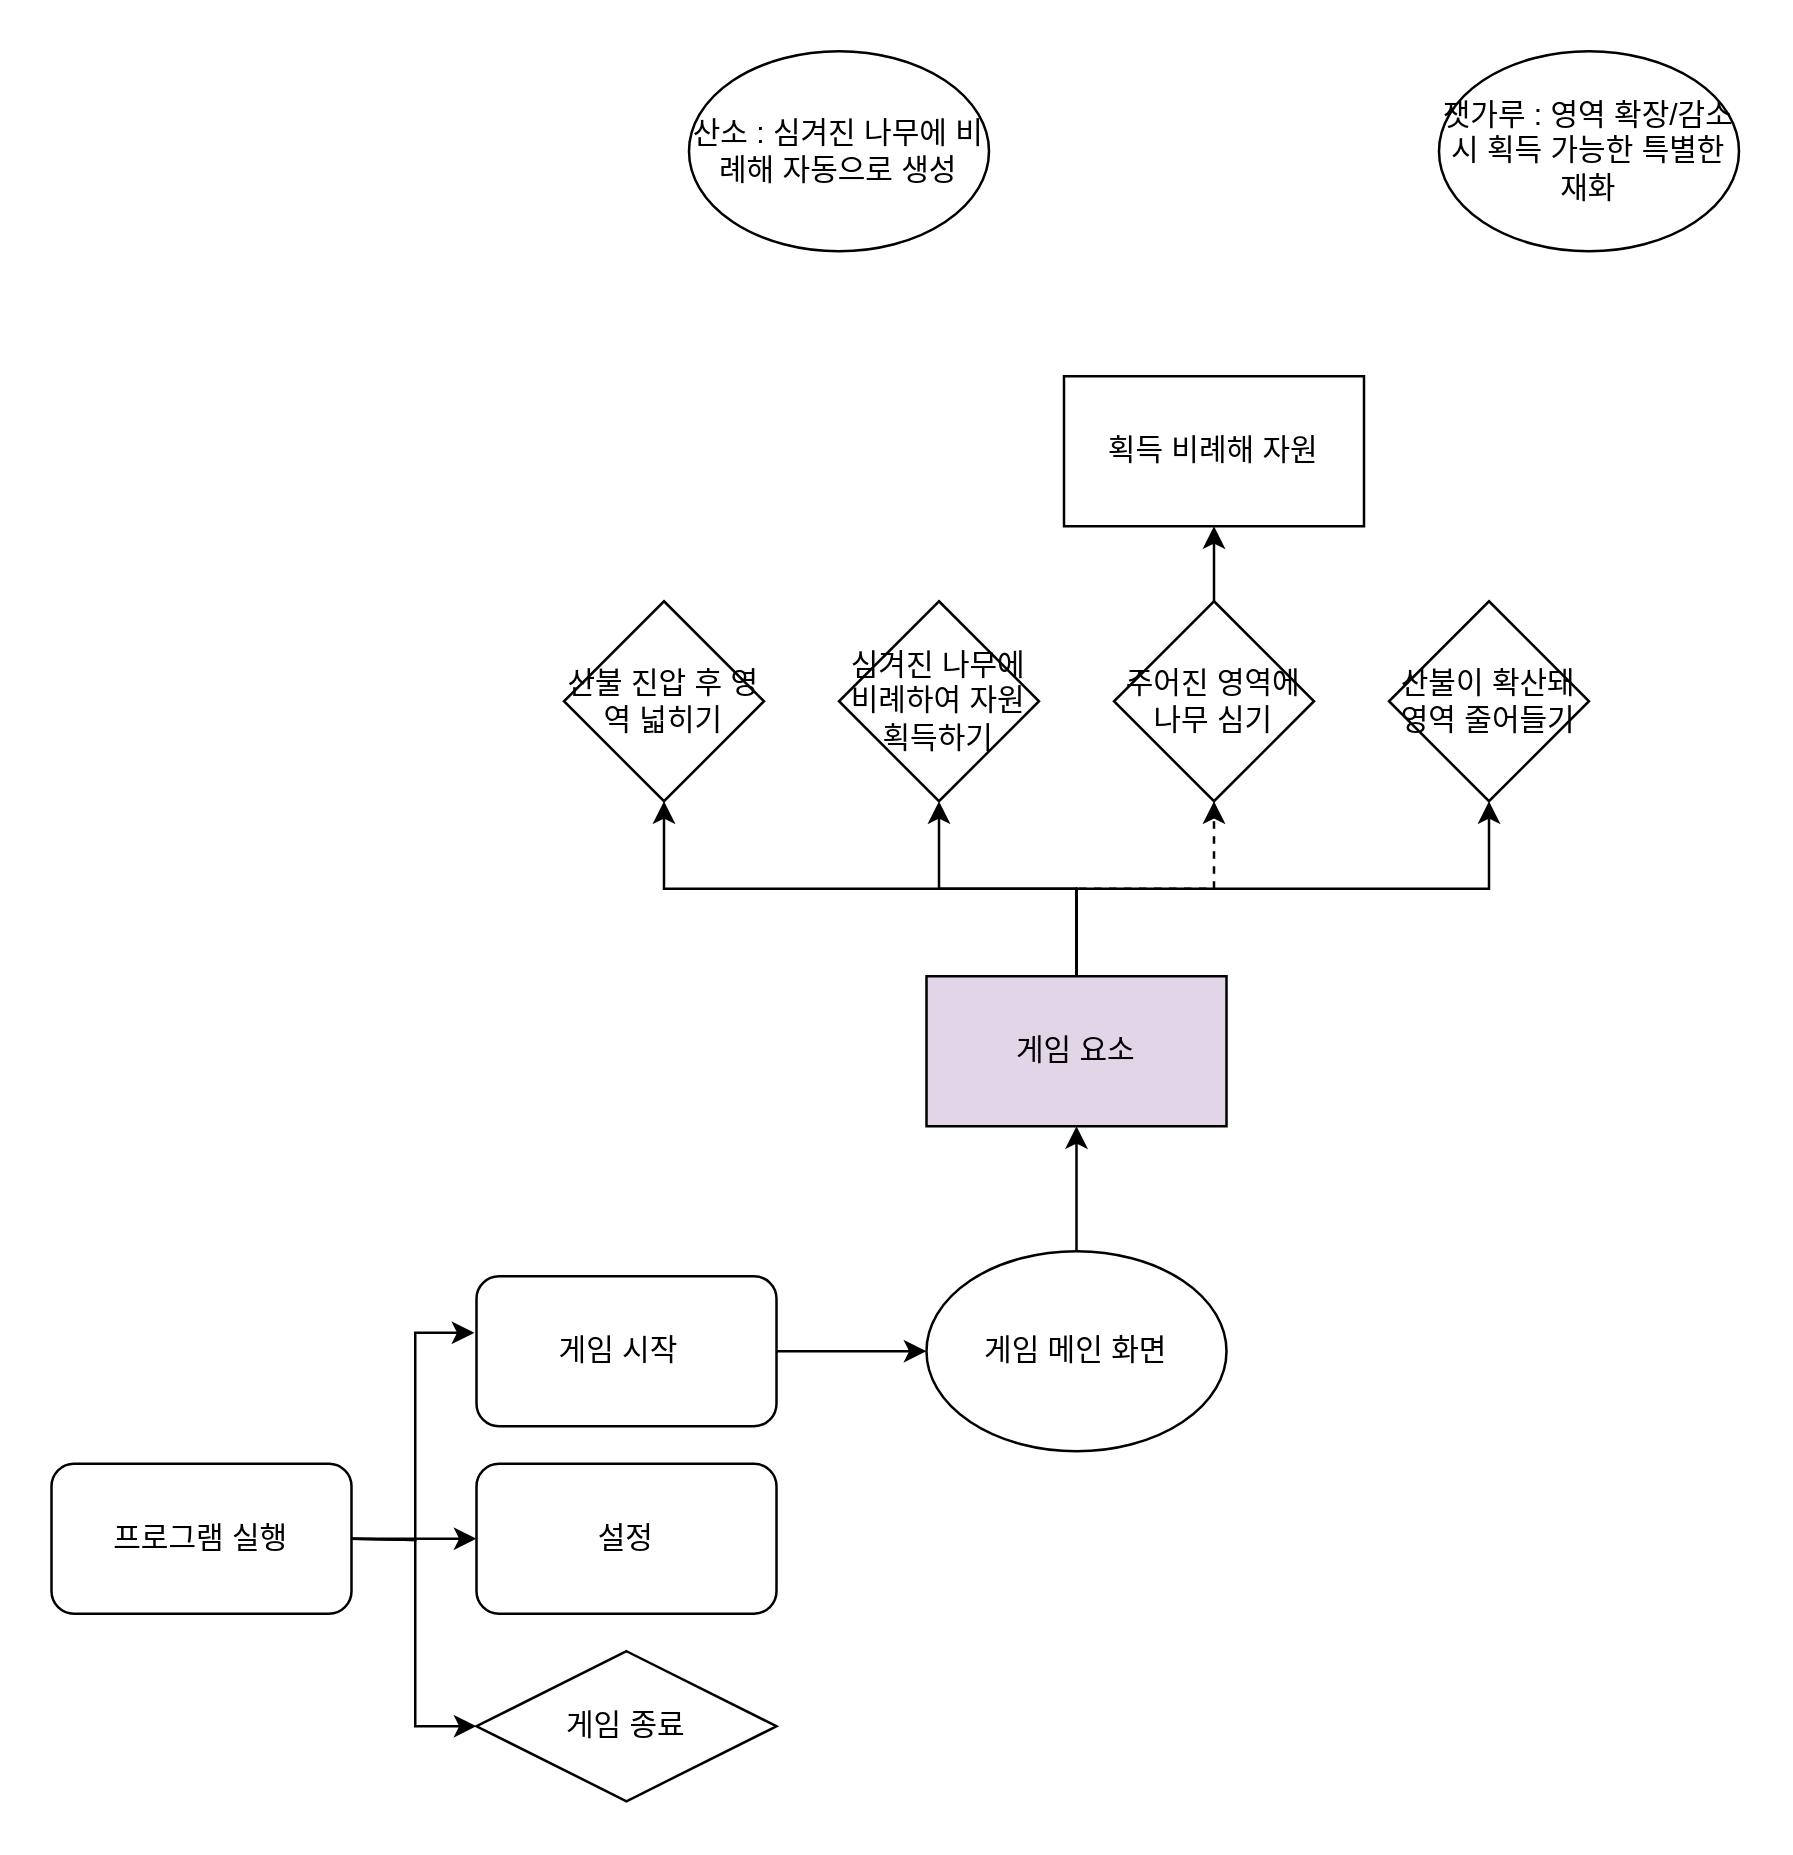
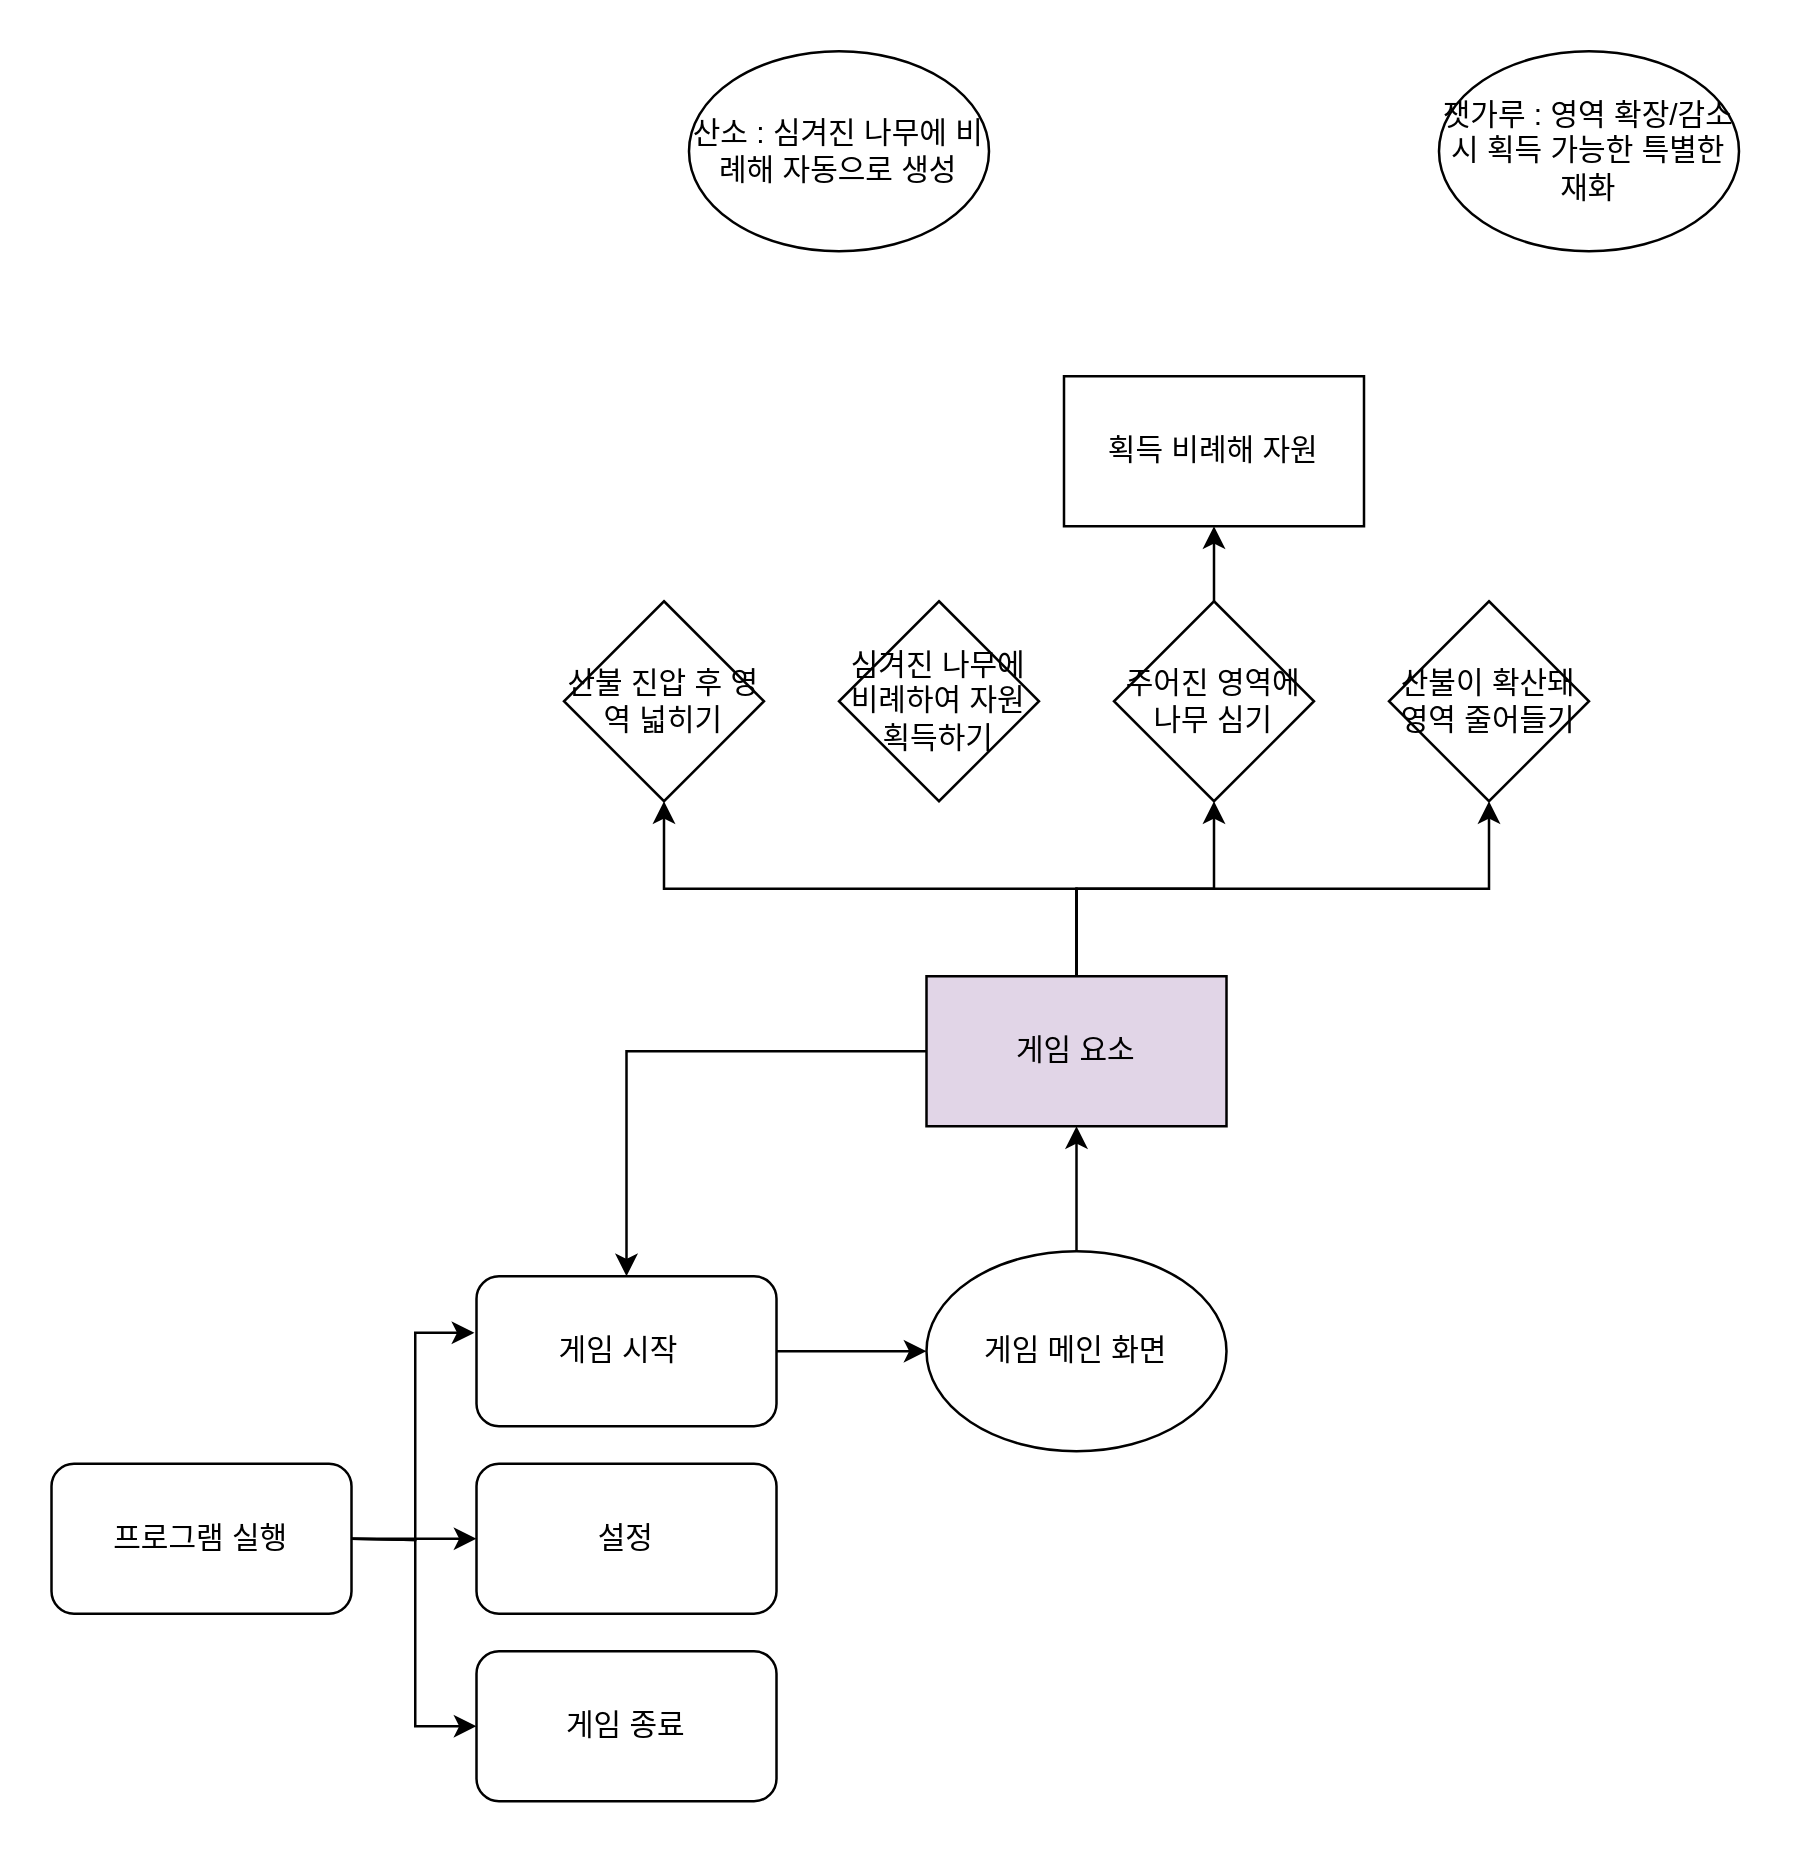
edge "게임 요소" -> "주어진 영역에 나무 심기": style dashed -> solid
edge "게임 요소" -> "심겨진 나무에 비례하여 자원 획득하기": now "게임 요소" -> "게임 시작"
node "게임 종료": shape diamond -> rounded rectangle
